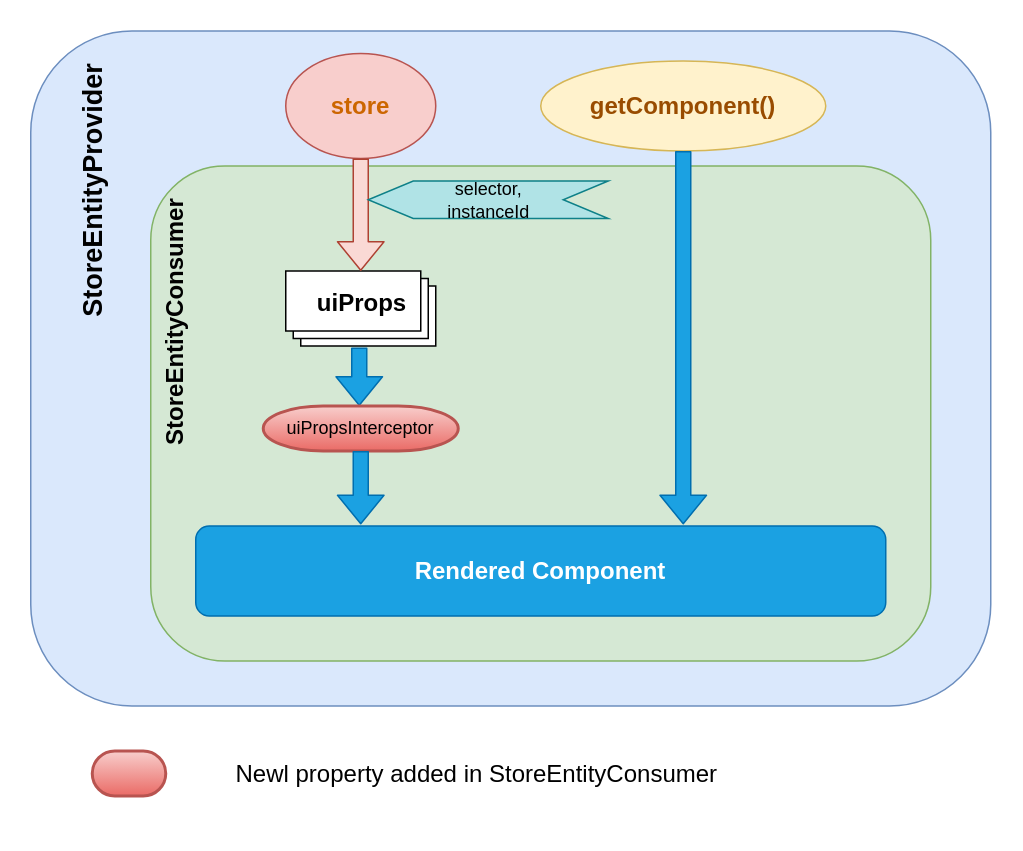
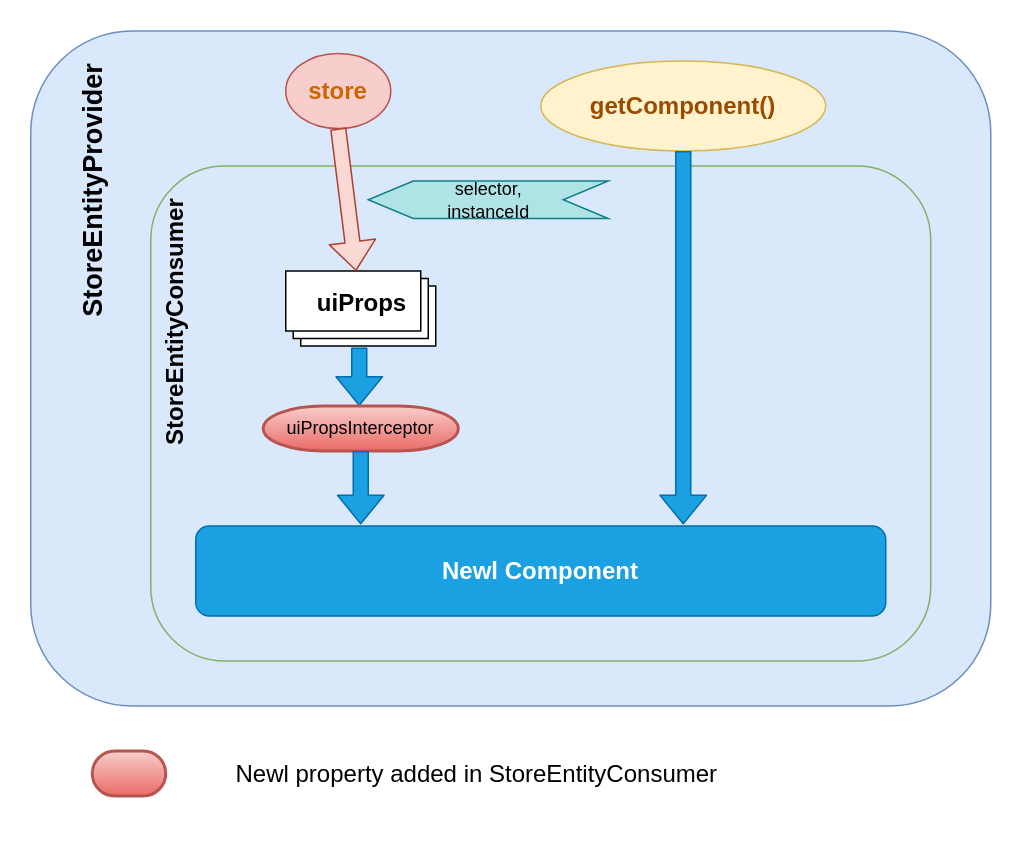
node "store": size 150x105 -> 105x75
node "StoreEntityConsumer": fillcolor #d5e8d4 -> #dae8fc
node "Rendered Component": label "Rendered Component" -> "Newl Component"
